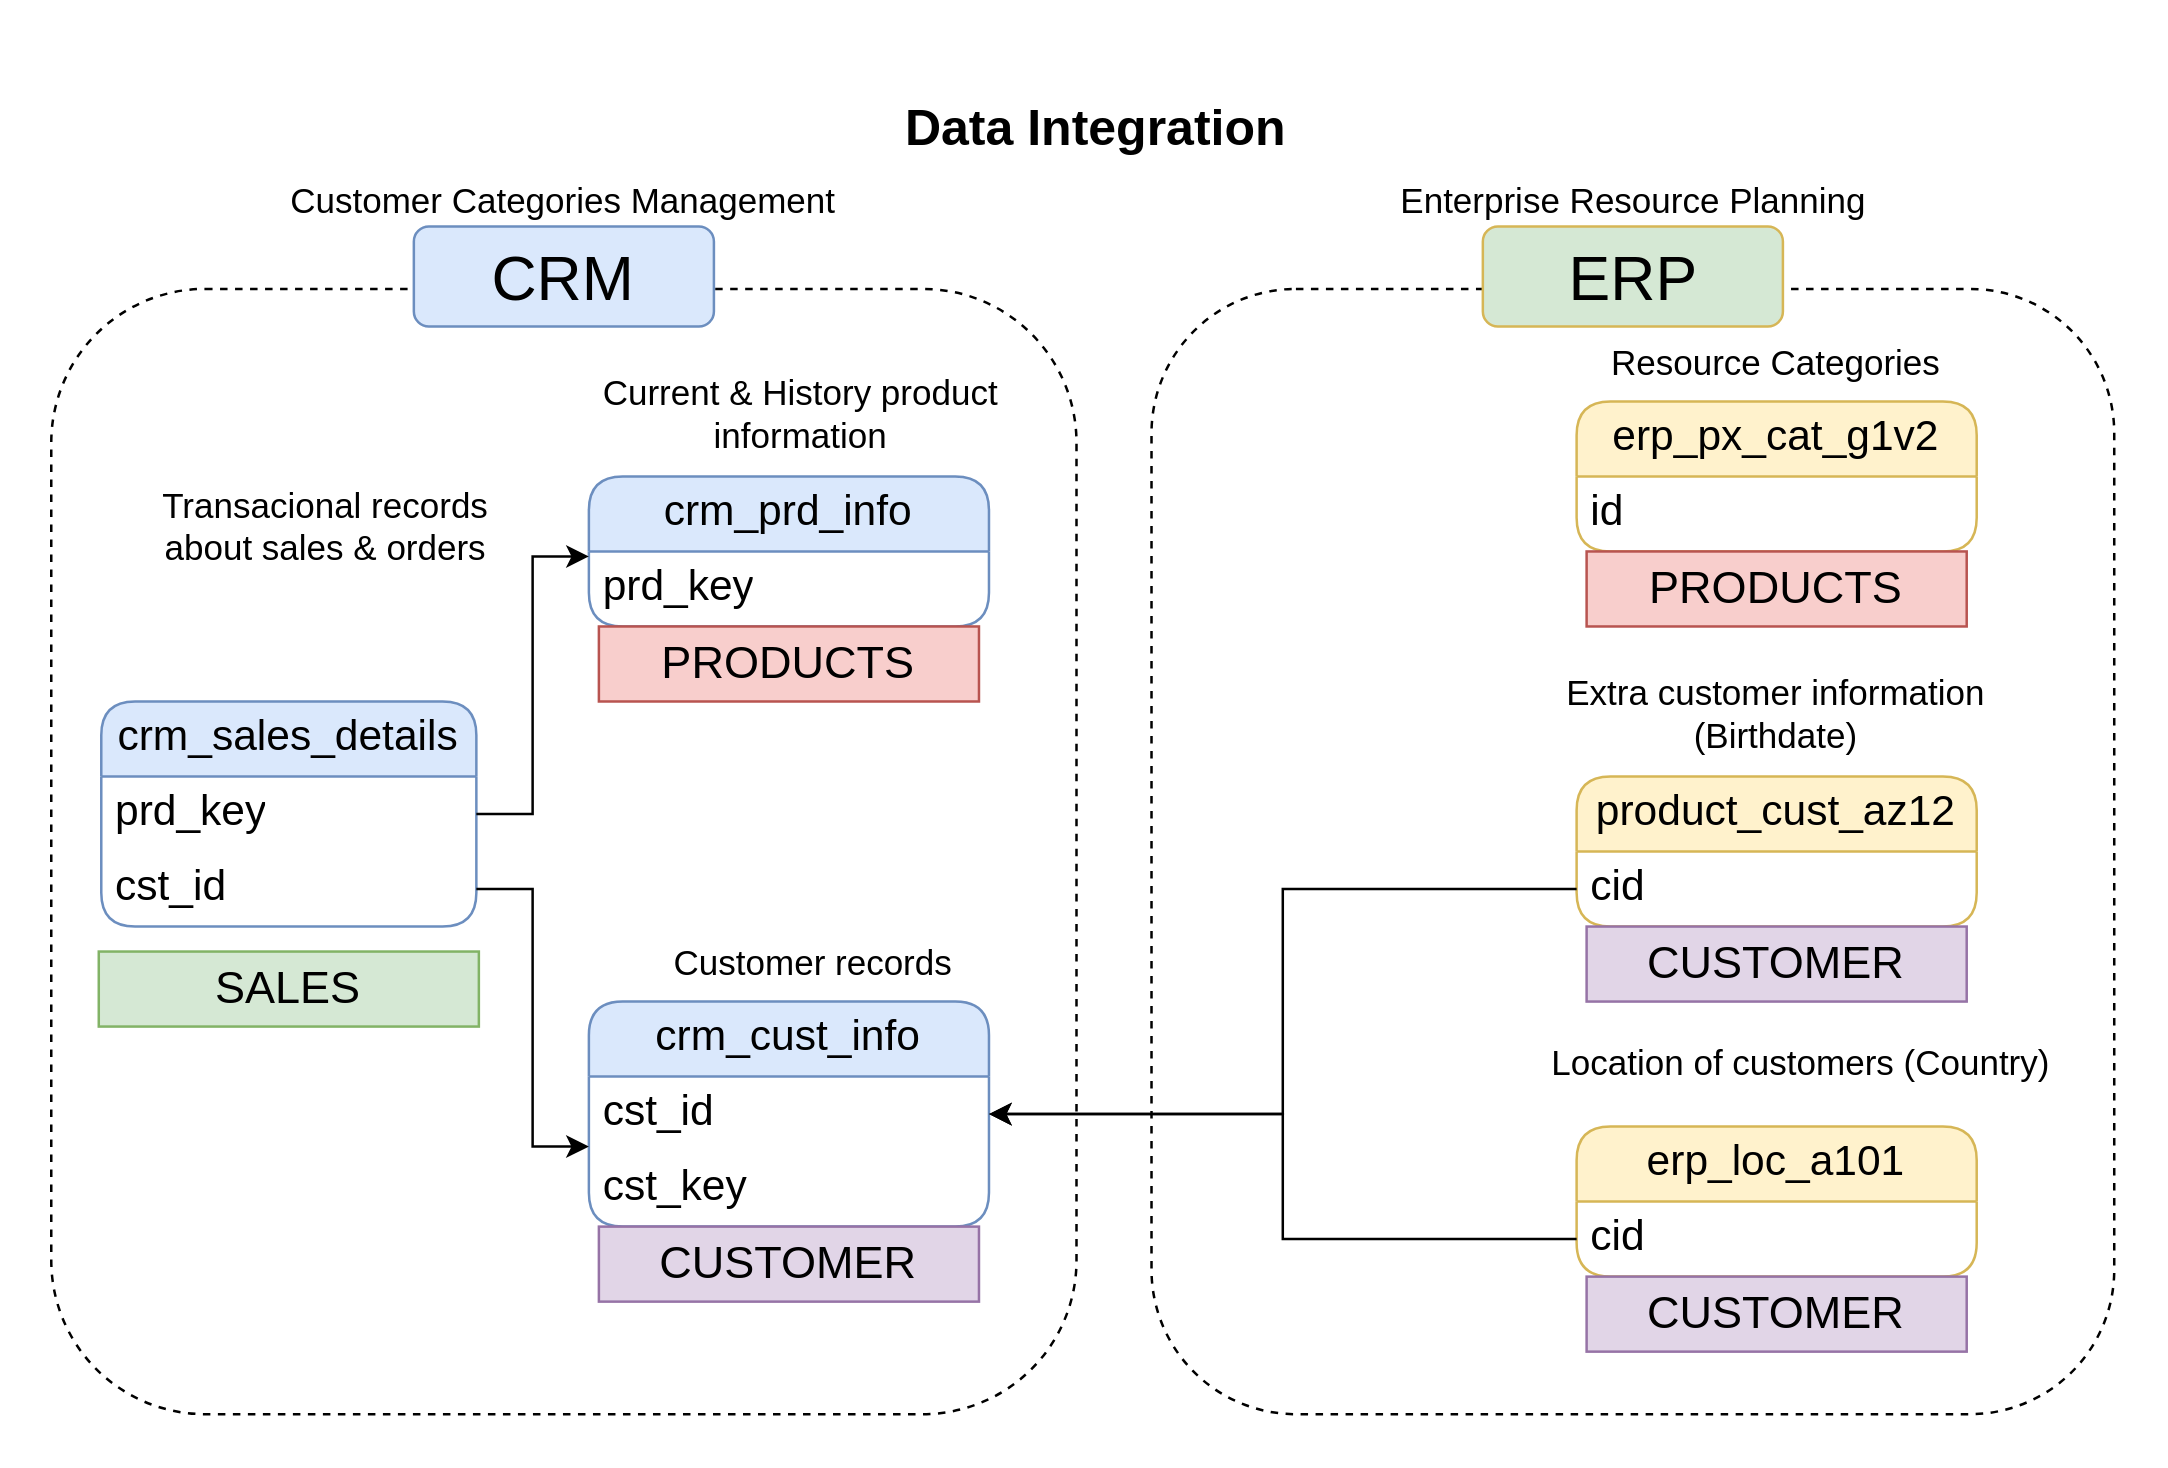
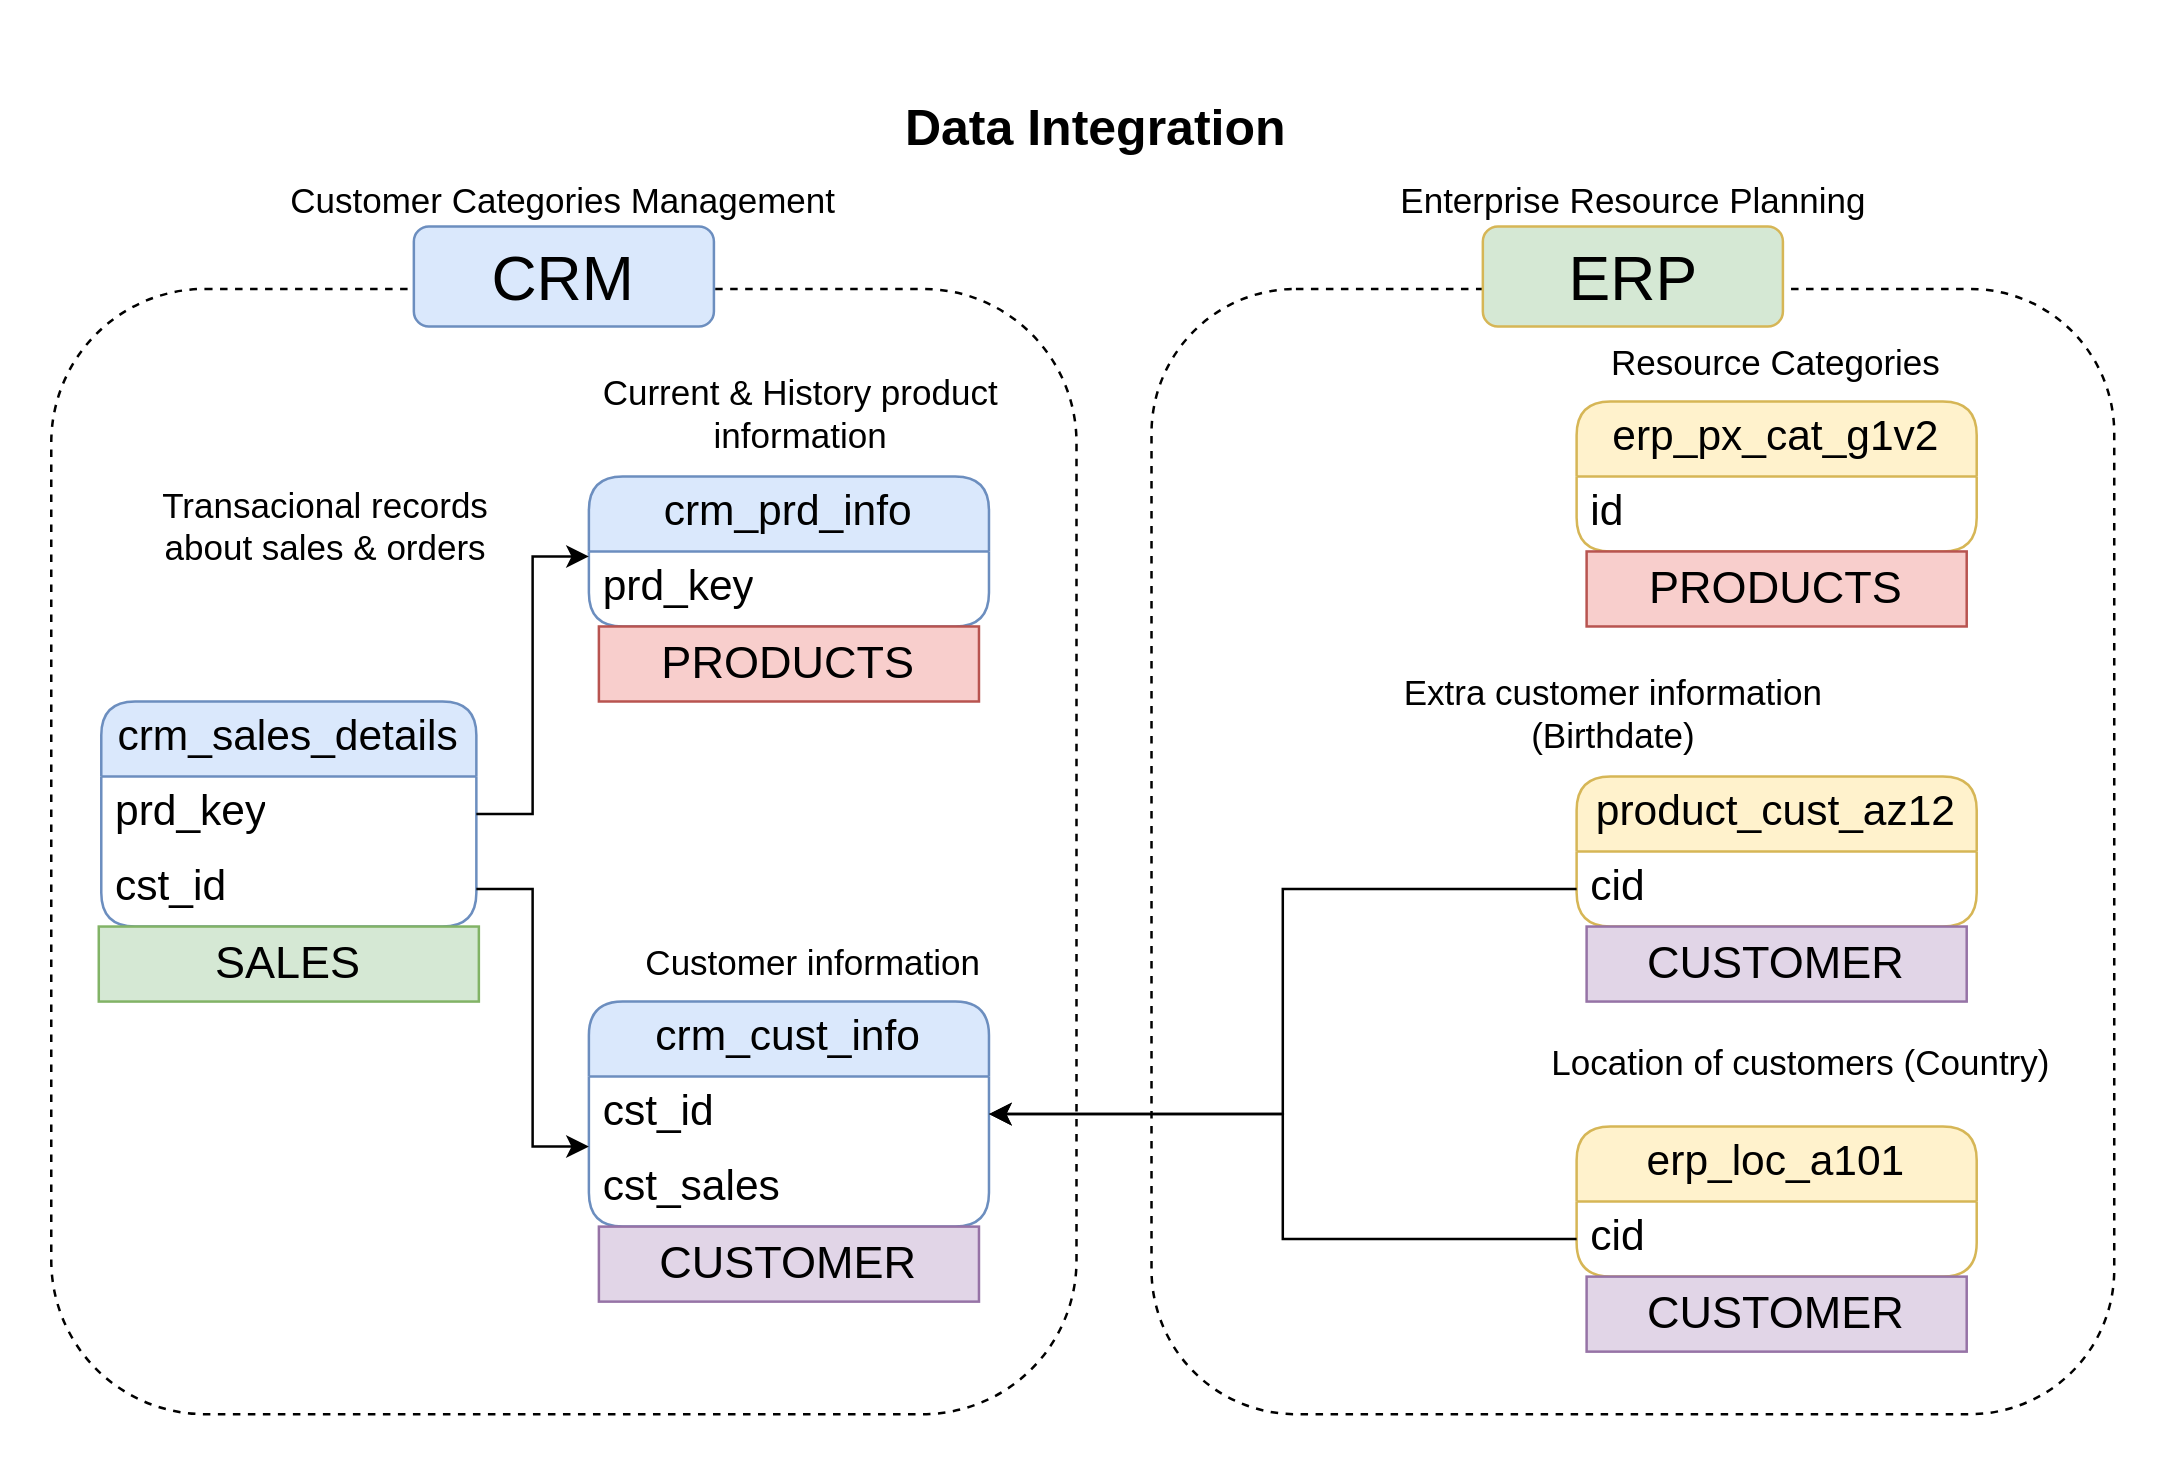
node "Extra customer information (Birthdate)": moved (1776, 714) -> (1614, 714)
node "Customer records": label "Customer records" -> "Customer information"
node "SALES": moved (289, 989) -> (289, 964)
node "cst_key": label "cst_key" -> "cst_sales"
